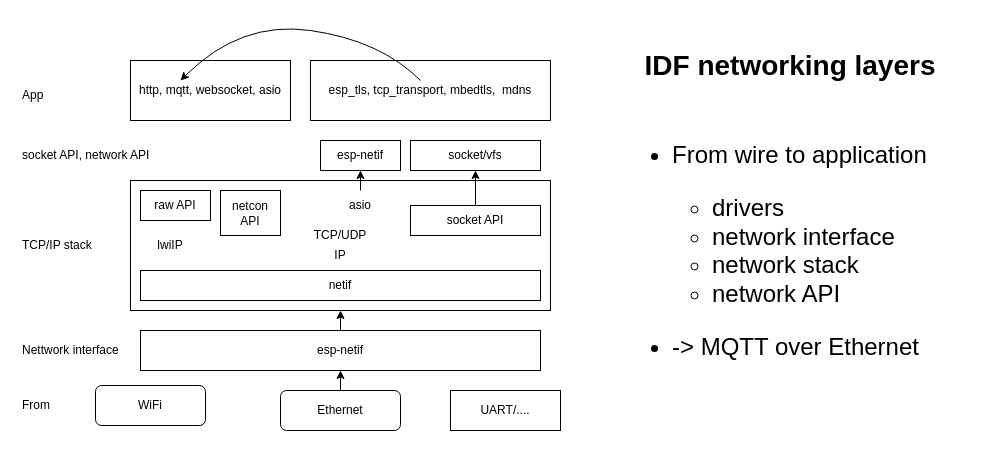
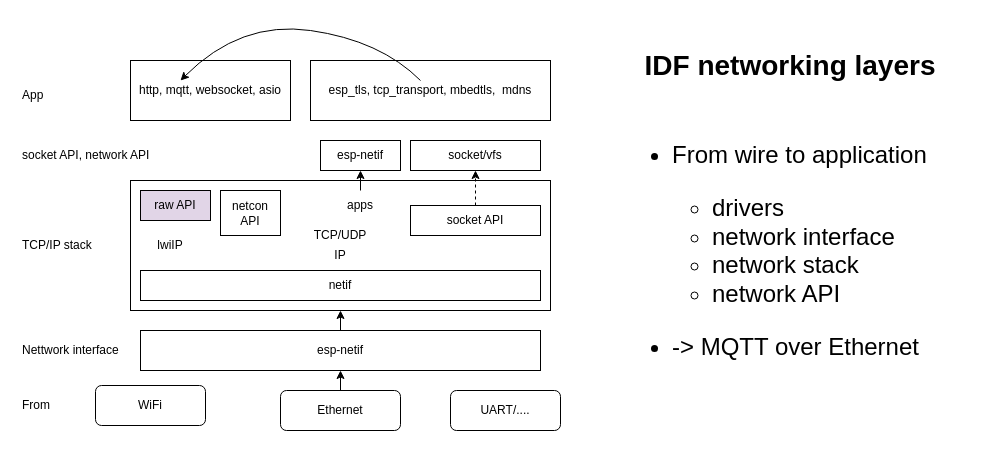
edge "socket API" -> "socket/vfs": style solid -> dashed
node "raw API": fillcolor #ffffff -> #e1d5e7
node "asio": label "asio" -> "apps"
node "UART/....": shape rectangle -> rounded rectangle
